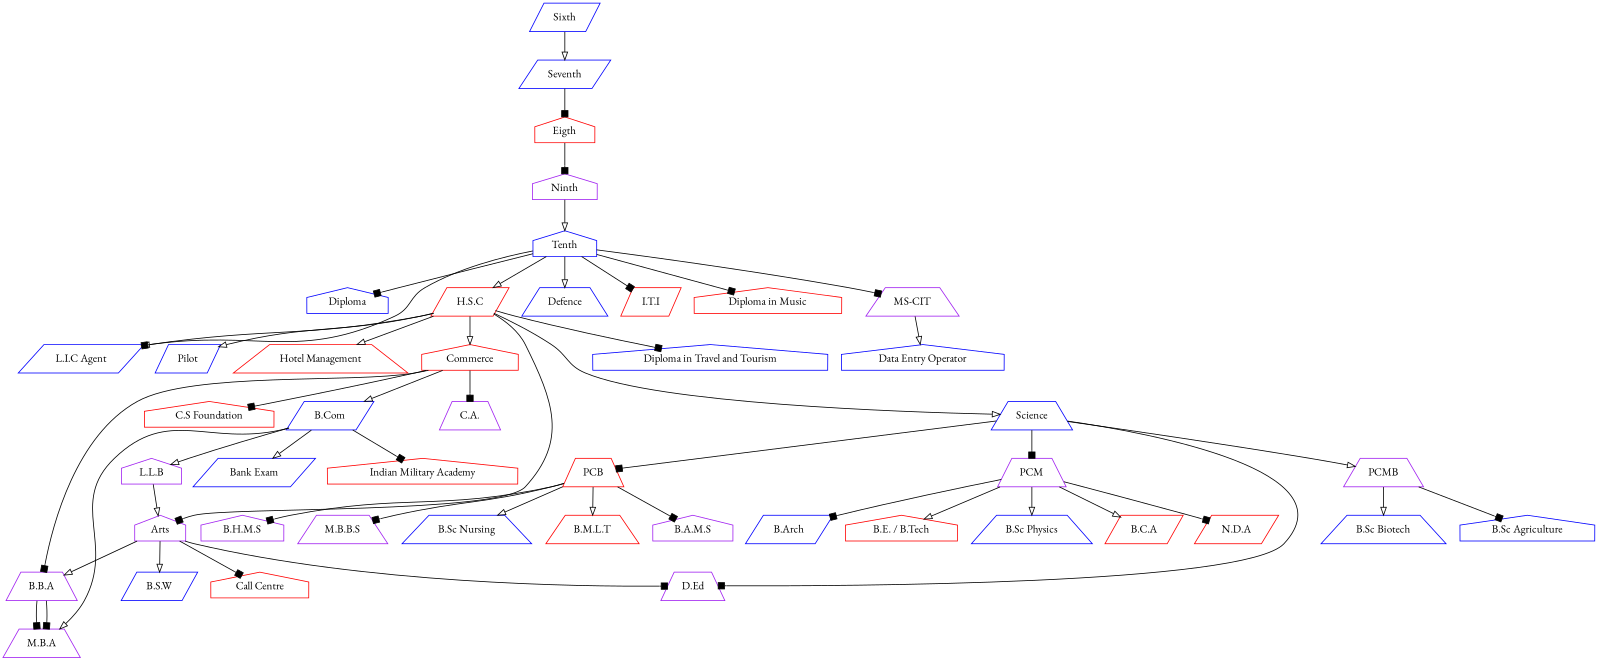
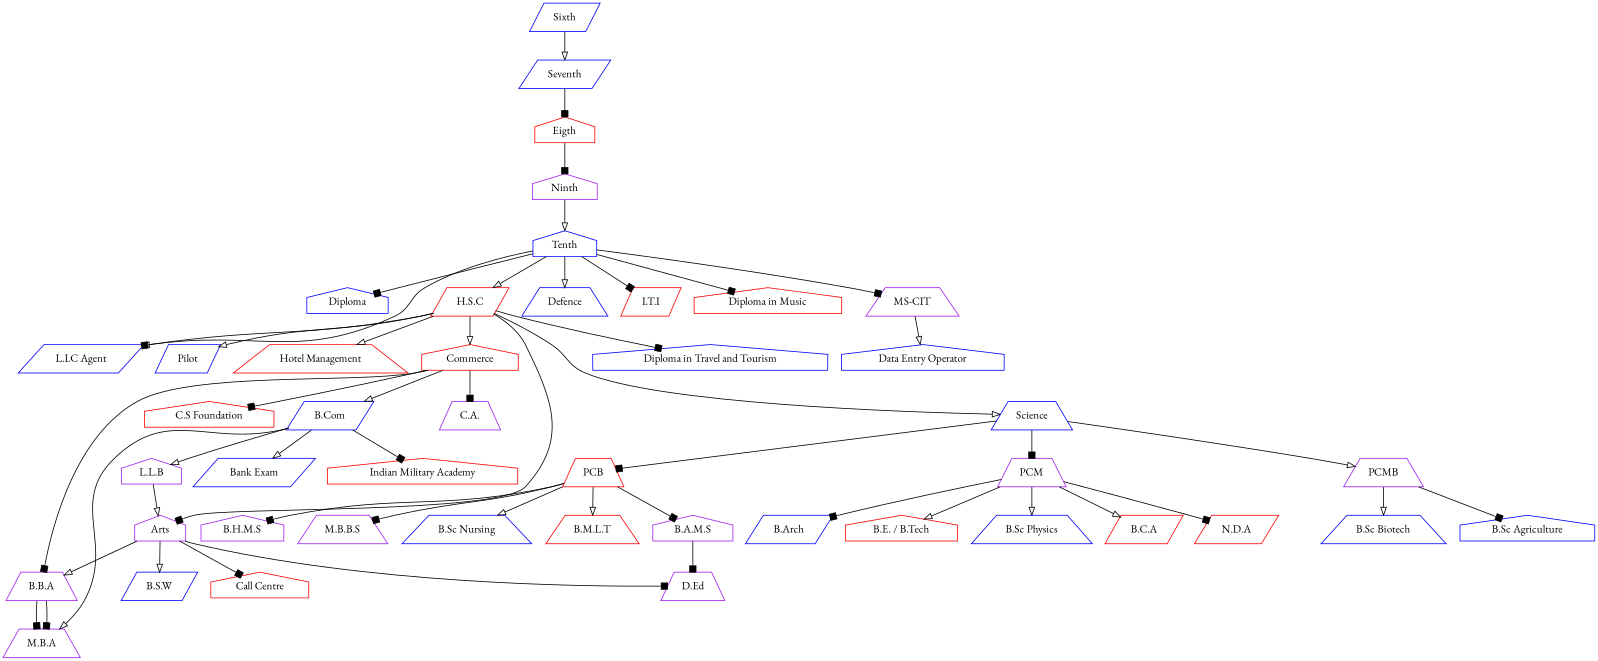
edge "Science" -> "D.Ed": now "B.A.M.S" -> "D.Ed"
